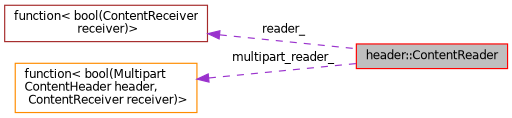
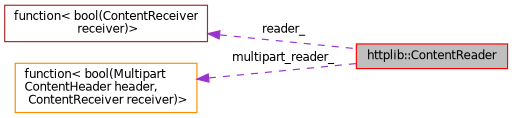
node "header::ContentReader": label "header::ContentReader" -> "httplib::ContentReader"
